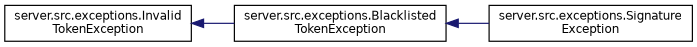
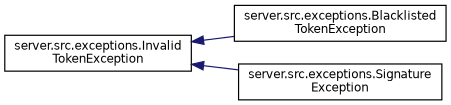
edge "server.src.exceptions.Signature Exception" -> "server.src.exceptions.Blacklisted TokenException": now "server.src.exceptions.Signature Exception" -> "server.src.exceptions.Invalid TokenException"
